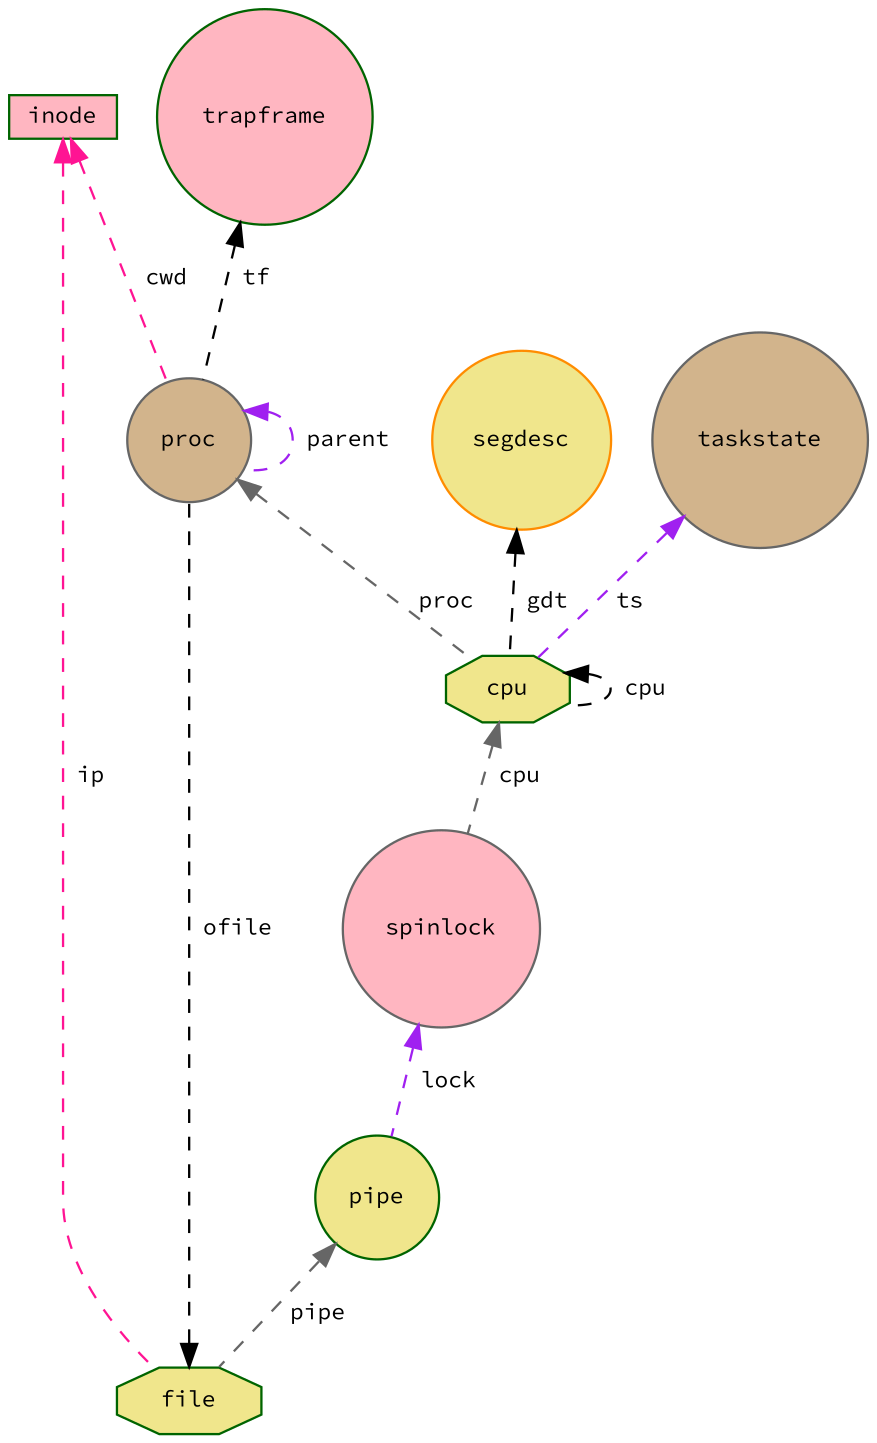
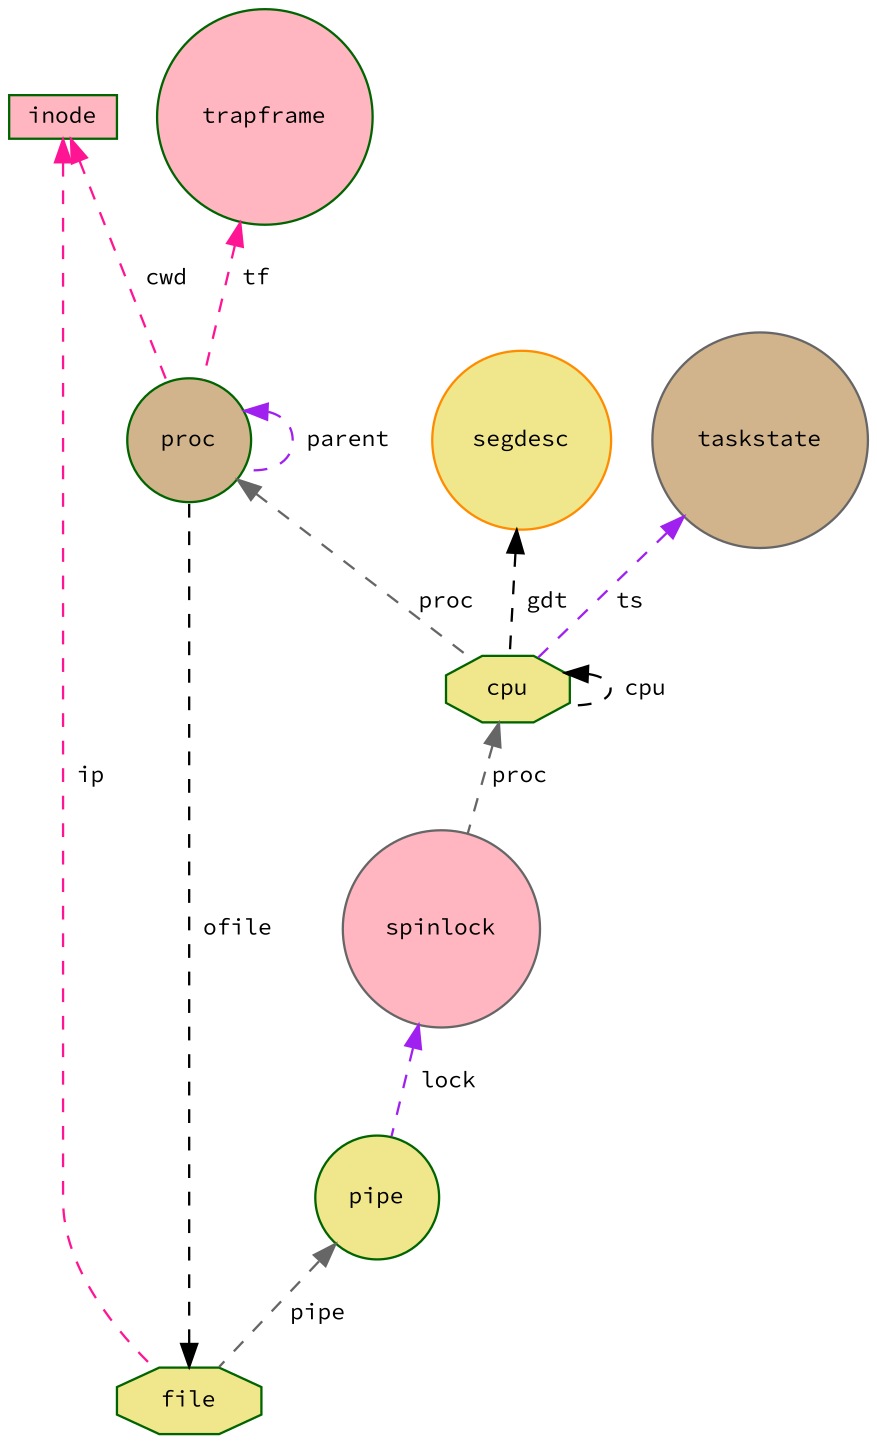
edge "proc" -> "trapframe": color black -> deeppink
node "proc": color gray40 -> darkgreen
edge "spinlock" -> "cpu": label " cpu" -> " proc"
